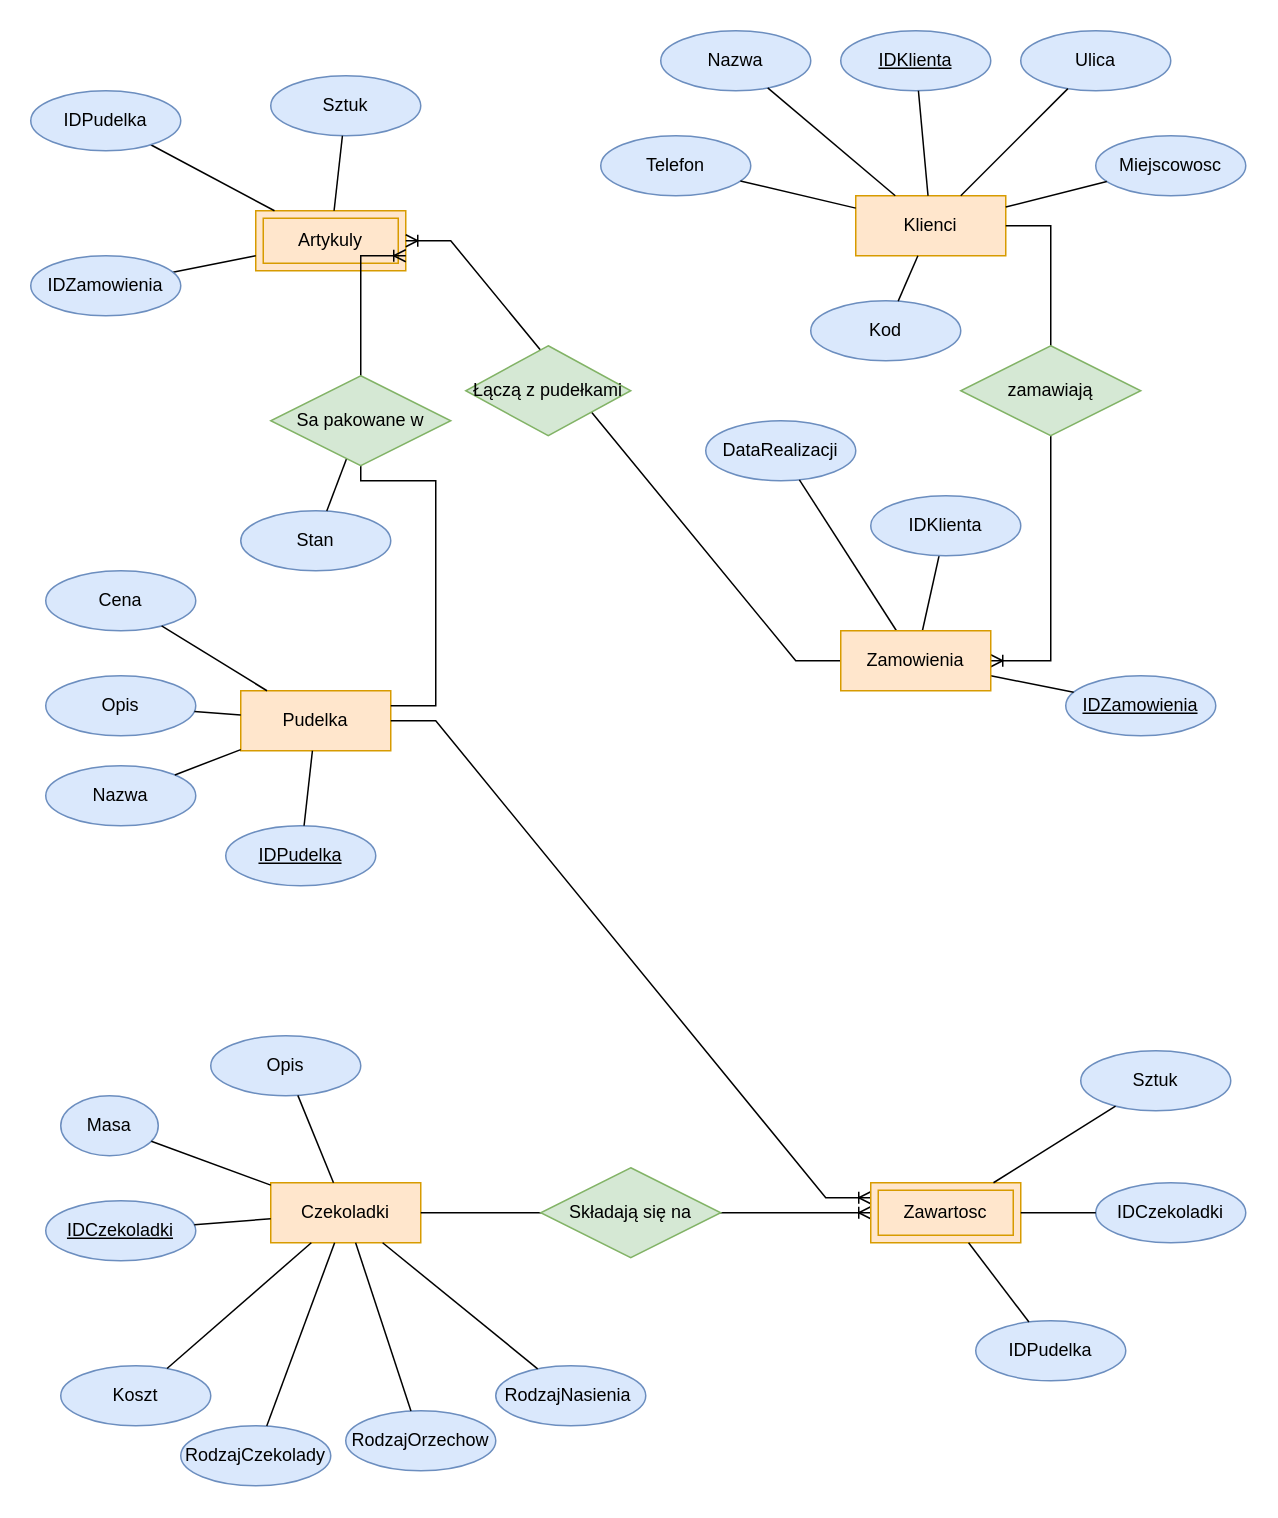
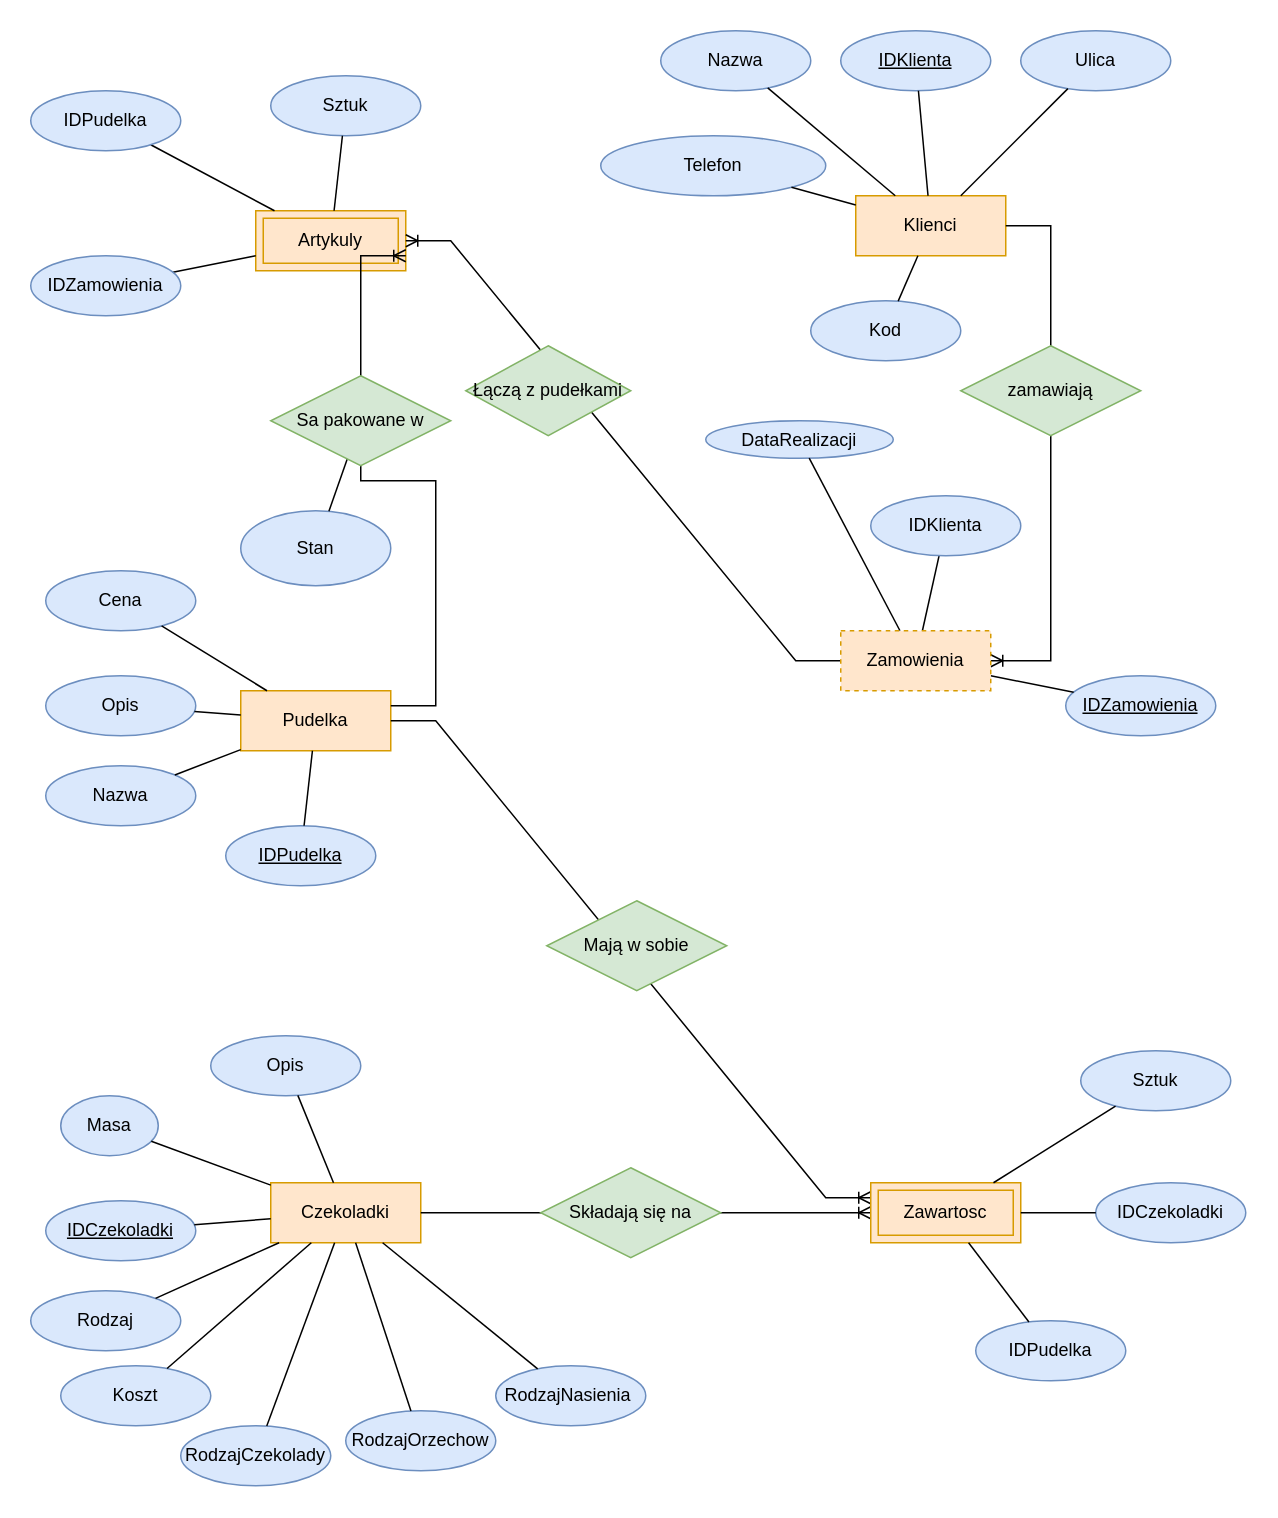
node "Telefon": size 150x60 -> 225x60
node "Miejscowosc": removed
edge "Miejscowosc" -- "Klienci": removed
node "DataRealizacji": size 150x60 -> 188x38
node "Stan": size 150x60 -> 150x75
node "Zamowienia": style solid -> dashed
node "Mają w sobie": added
edge "Czekoladki" -- "Rodzaj": added
node "Rodzaj": added
